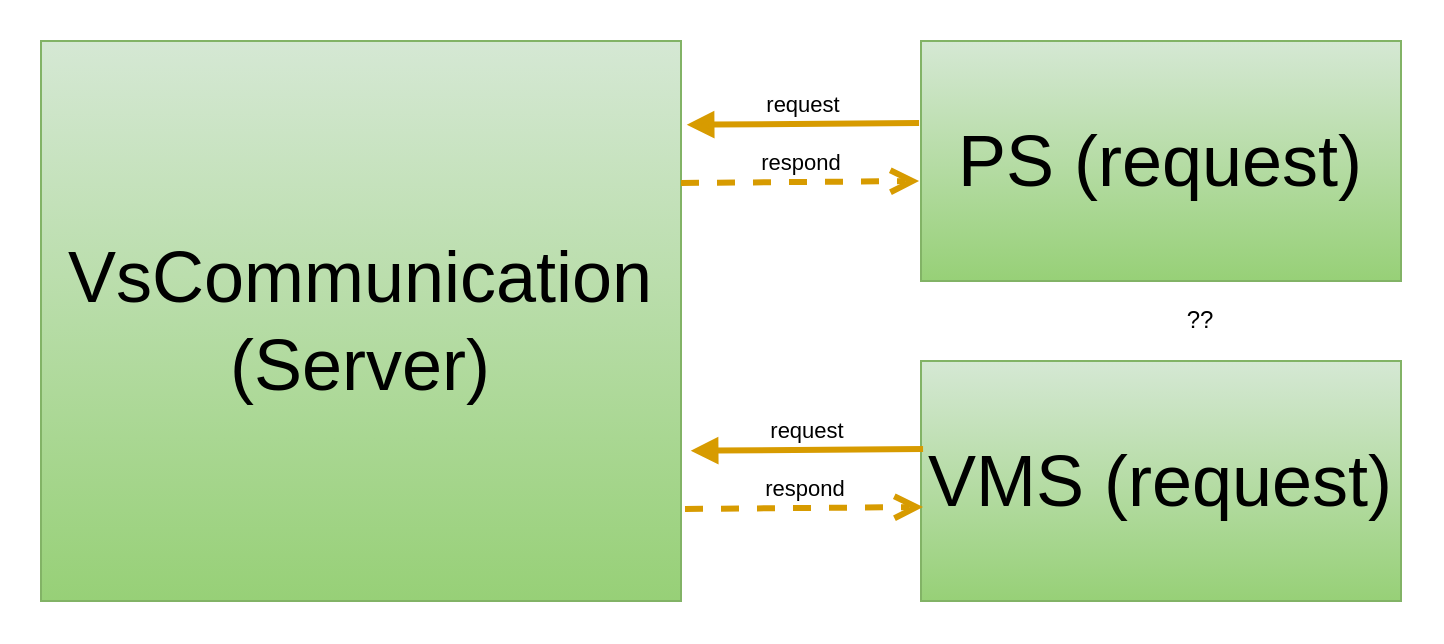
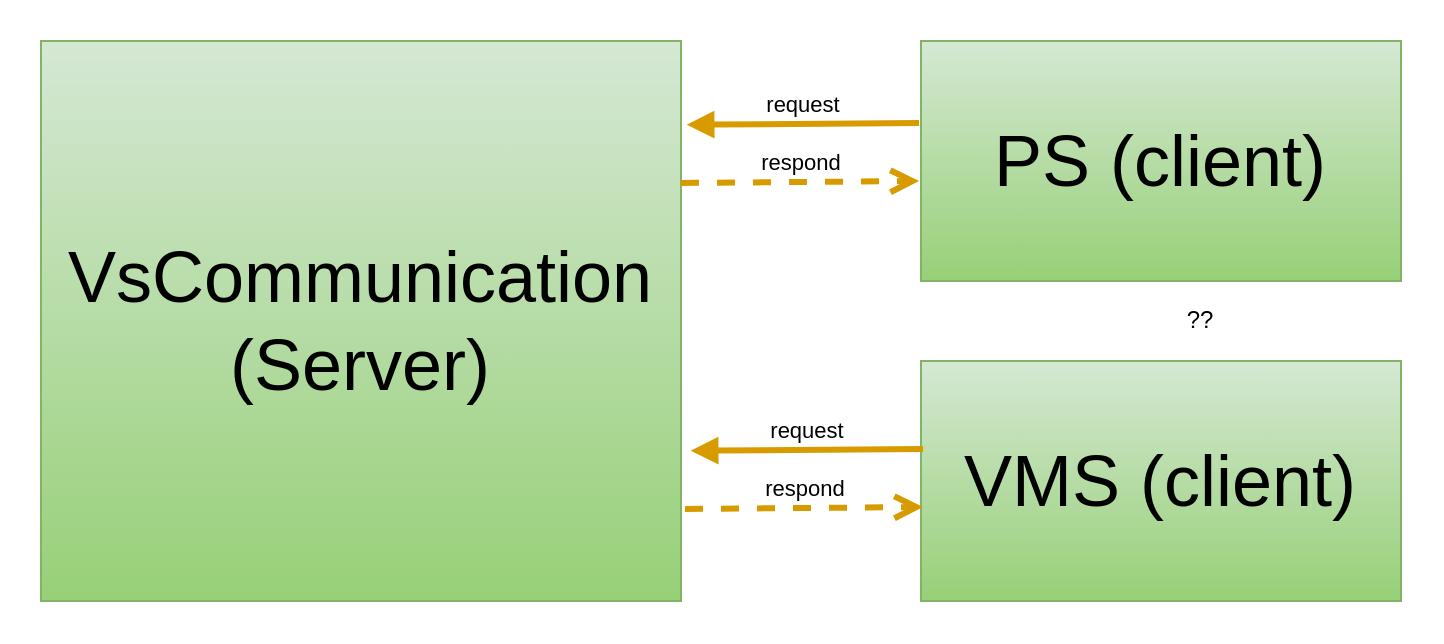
node "PS (request)": label "PS (request)" -> "PS (client)"
node "VMS (request)": label "VMS (request)" -> "VMS (client)"
